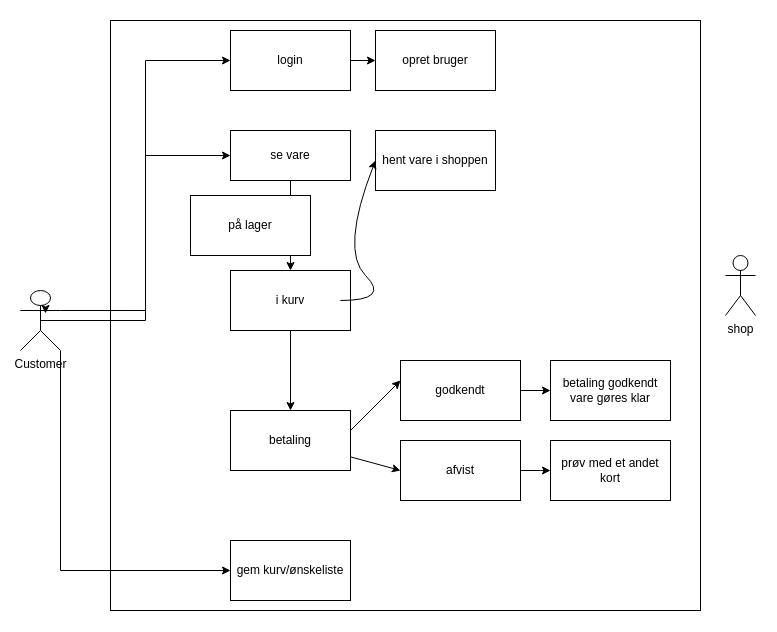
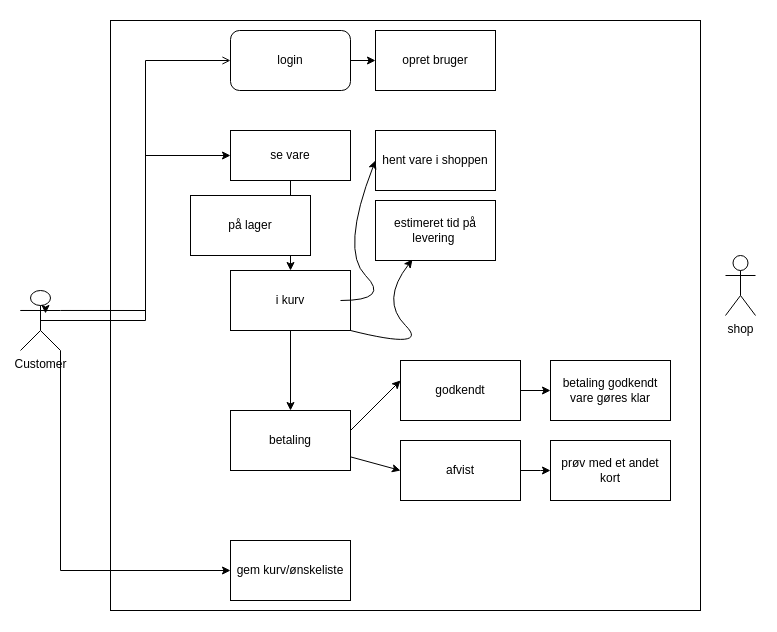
edge "Customer" -> "login": arrowhead classic -> open
node "login": shape rectangle -> rounded rectangle
node "estimeret tid på levering": added
edge "i kurv" -> "estimeret tid på levering": added
